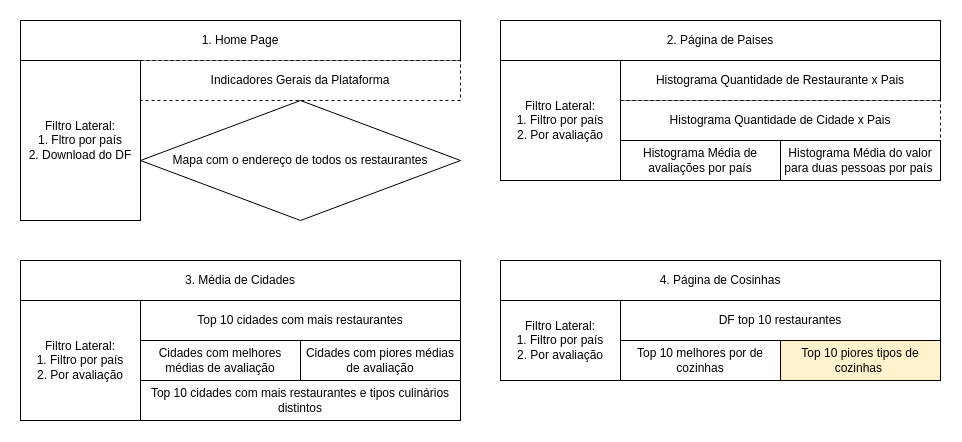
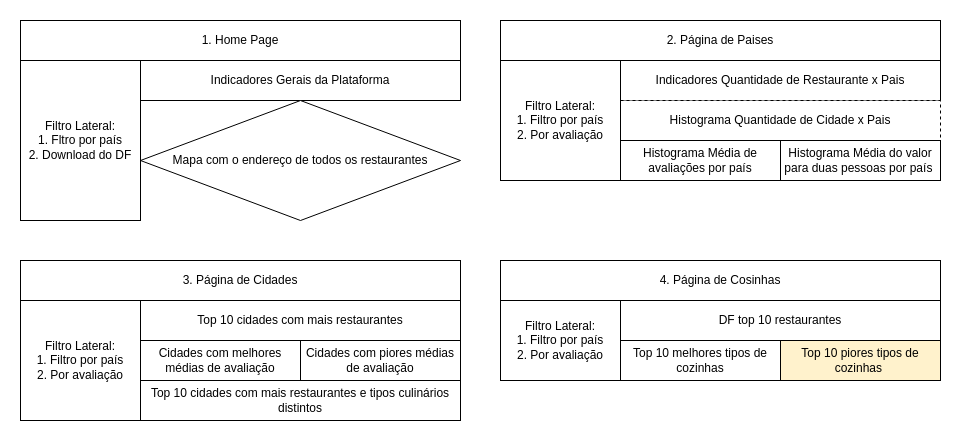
node "Indicadores Gerais da Plataforma": style dashed -> solid
node "Histograma Quantidade de Restaurante x Pais": label "Histograma Quantidade de Restaurante x Pais" -> "Indicadores Quantidade de Restaurante x Pais"
node "3. Média de Cidades": label "3. Média de Cidades" -> "3. Página de Cidades"
node "Top 10 melhores por de cozinhas": label "Top 10 melhores por de cozinhas" -> "Top 10 melhores tipos de cozinhas"
